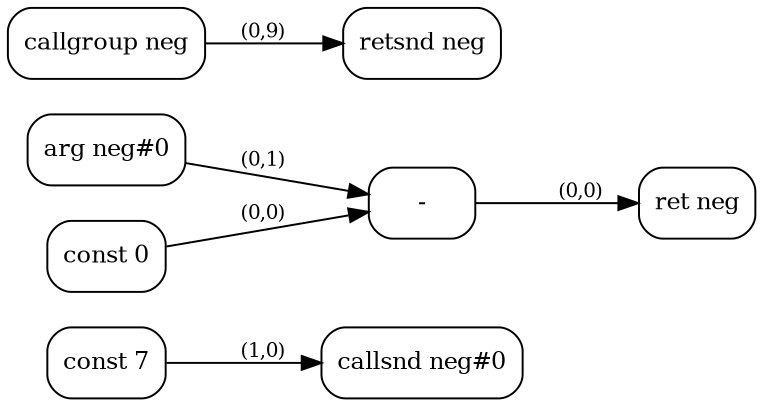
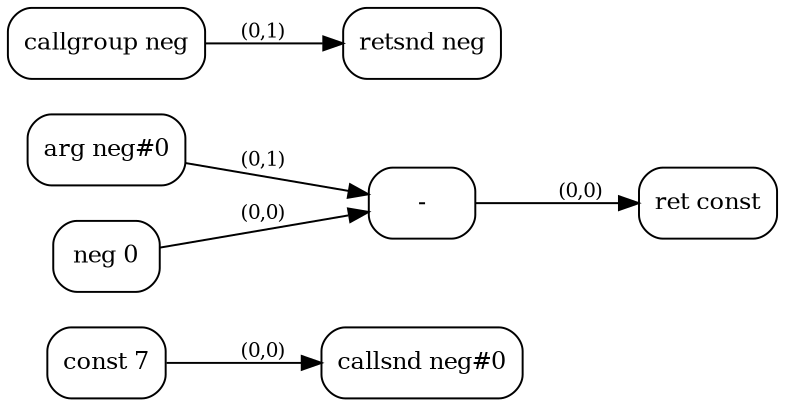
edge "callgroup neg" -> "retsnd neg": label "(0,9)" -> "(0,1)"
node "ret neg": label "ret neg" -> "ret const"
node "const 0": label "const 0" -> "neg 0"
edge "const 7" -> "callsnd neg#0": label "(1,0)" -> "(0,0)"
